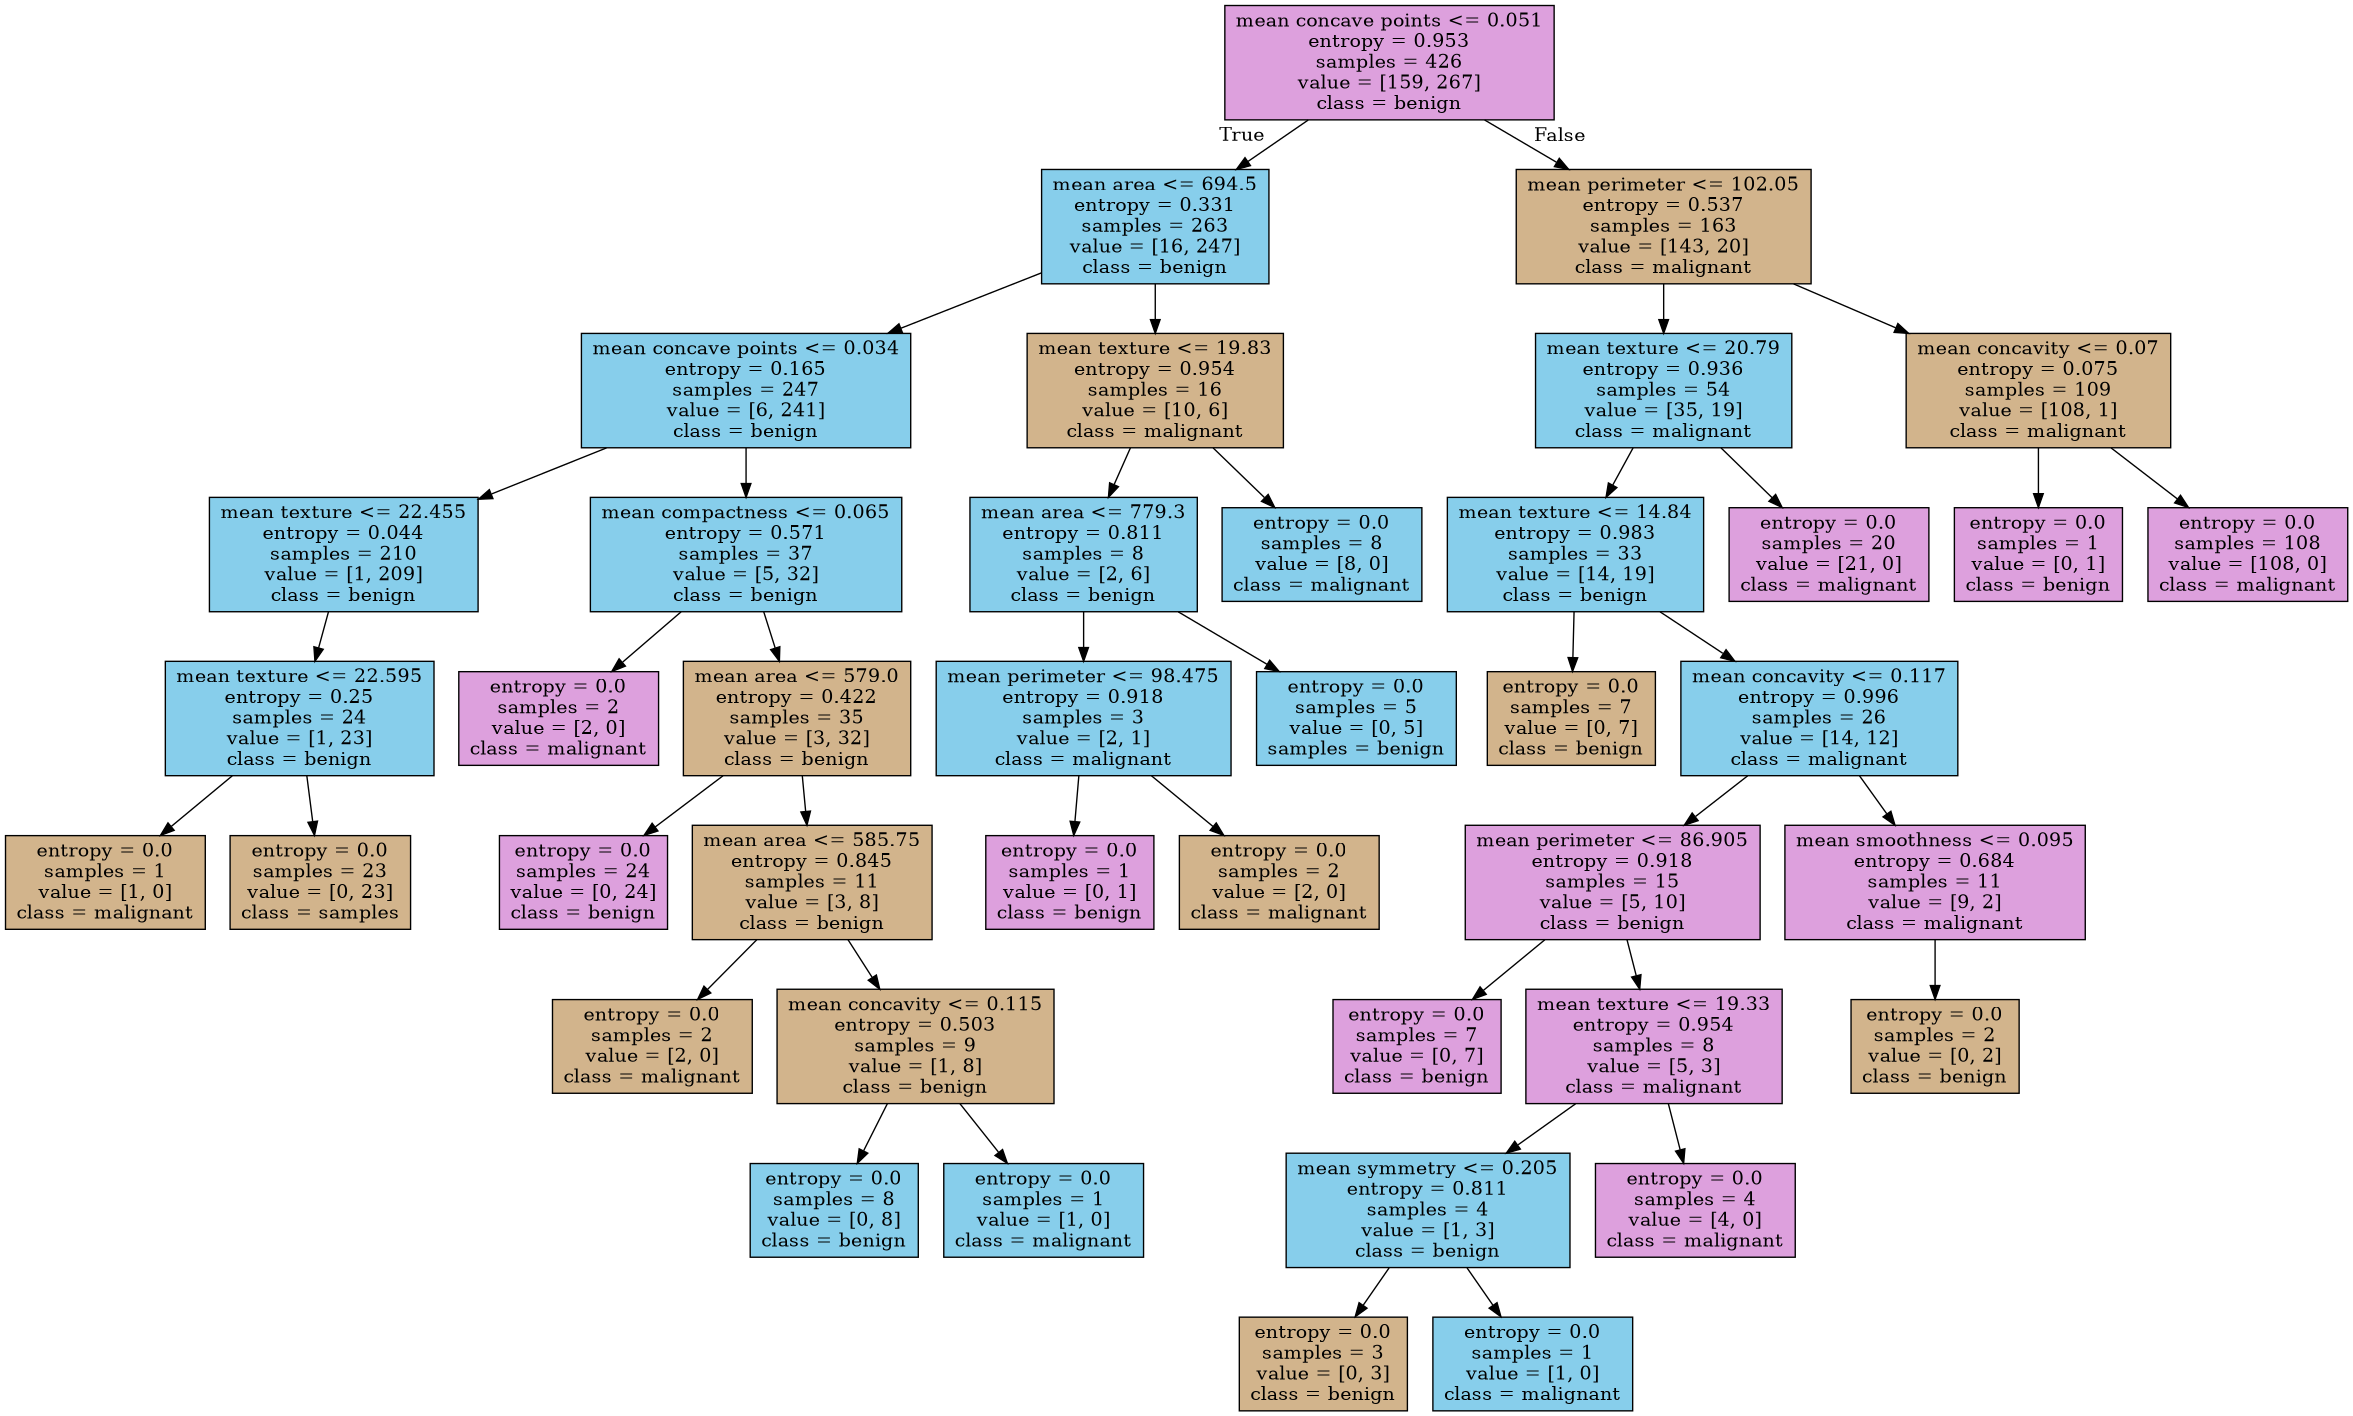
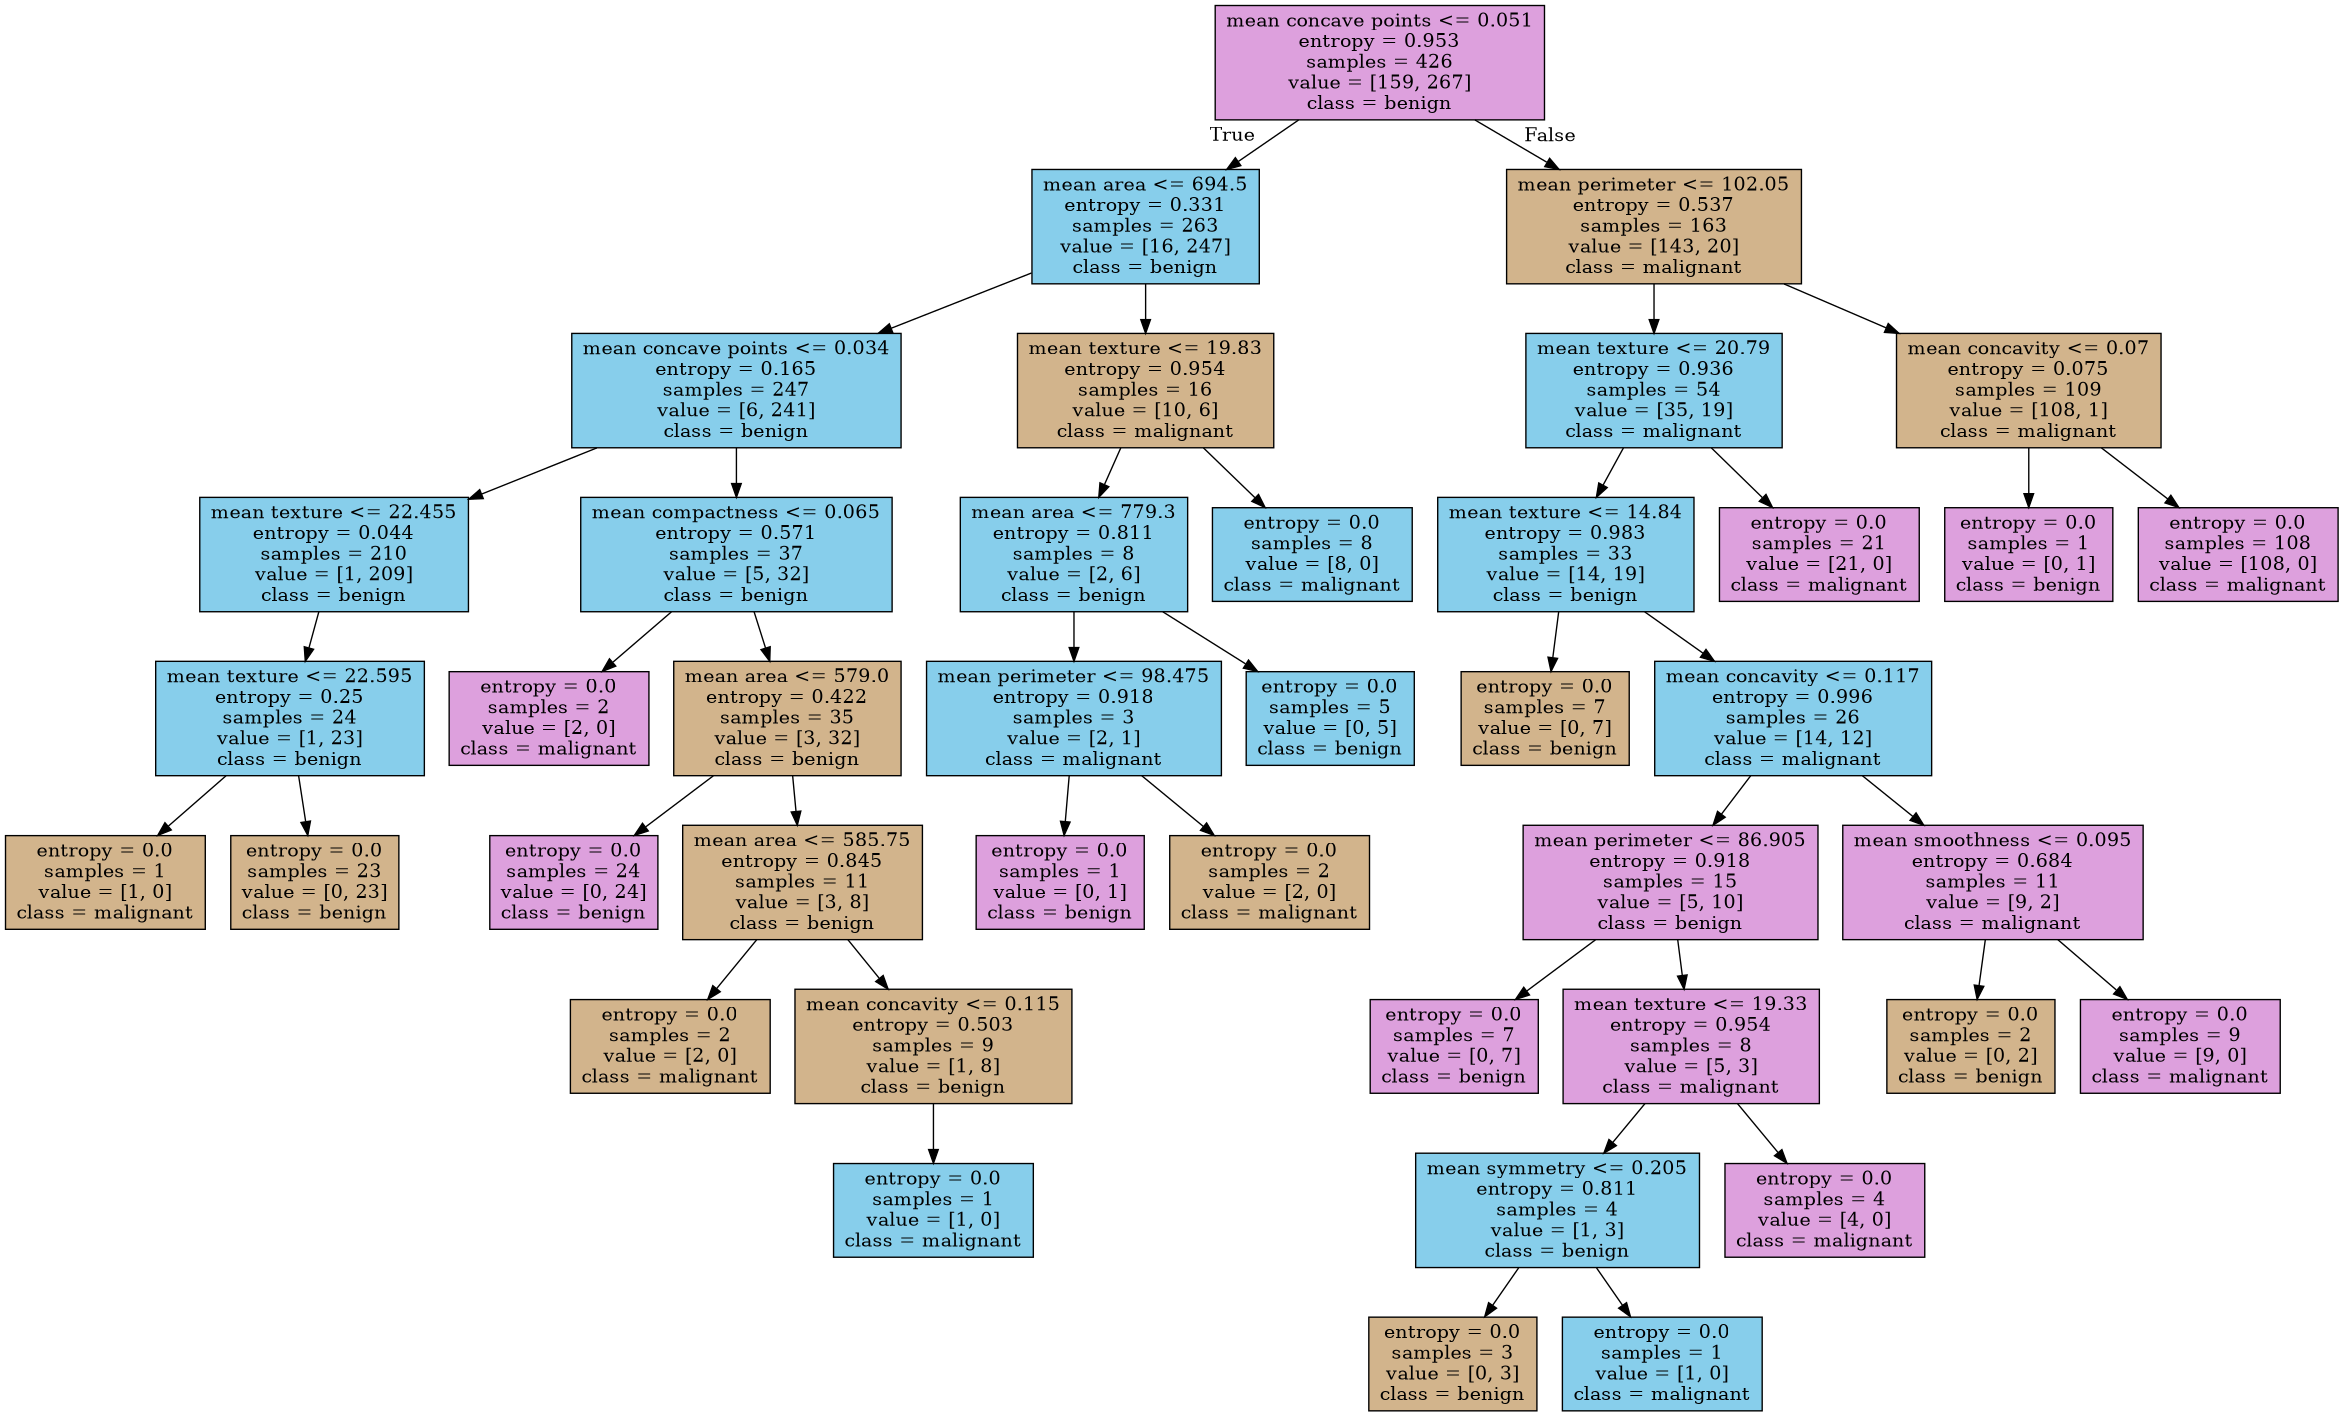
node "entropy = 0.0 samples = 20 value = [21, 0] class = malignant": label "entropy = 0.0 samples = 20 value = [21, 0] class = malignant" -> "entropy = 0.0 samples = 21 value = [21, 0] class = malignant"
node "entropy = 0.0 samples = 5 value = [0, 5] samples = benign": label "entropy = 0.0 samples = 5 value = [0, 5] samples = benign" -> "entropy = 0.0 samples = 5 value = [0, 5] class = benign"
node "entropy = 0.0 samples = 23 value = [0, 23] class = samples": label "entropy = 0.0 samples = 23 value = [0, 23] class = samples" -> "entropy = 0.0 samples = 23 value = [0, 23] class = benign"
node "entropy = 0.0 samples = 9 value = [9, 0] class = malignant": added
node "entropy = 0.0 samples = 8 value = [0, 8] class = benign": removed
